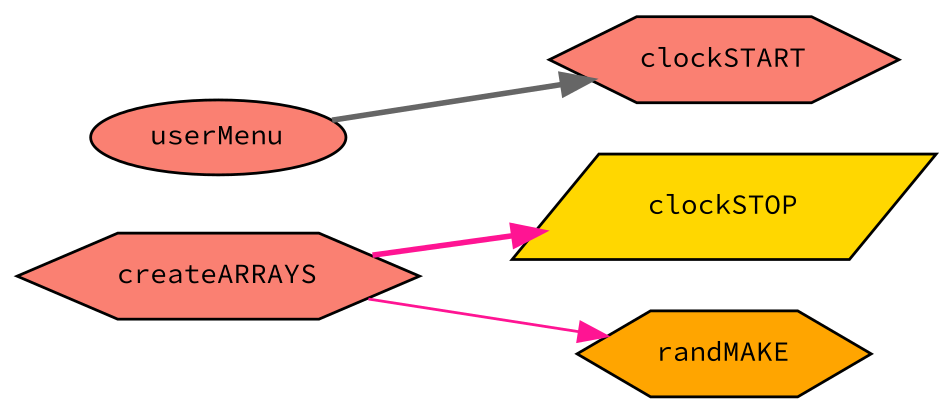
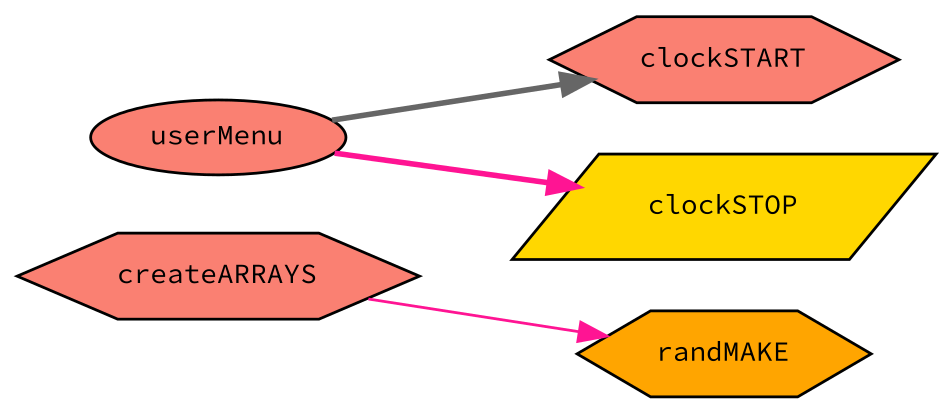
edge "createARRAYS" -> "clockSTOP": now "userMenu" -> "clockSTOP"
